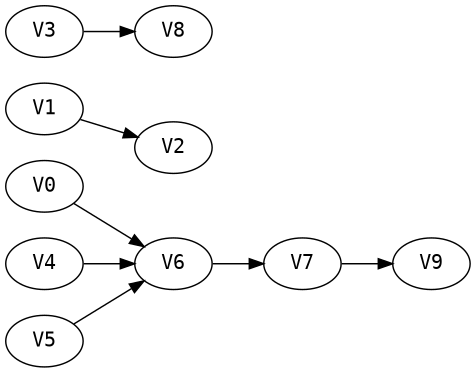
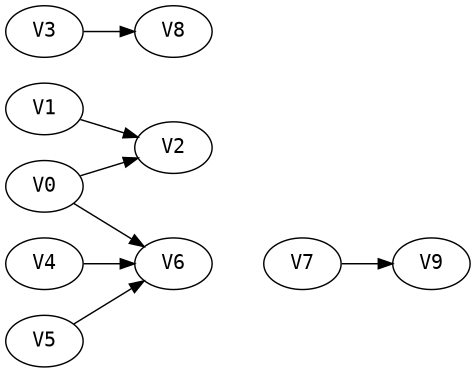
edge "V0" -> "V2": added
edge "V6" -> "V7": removed
